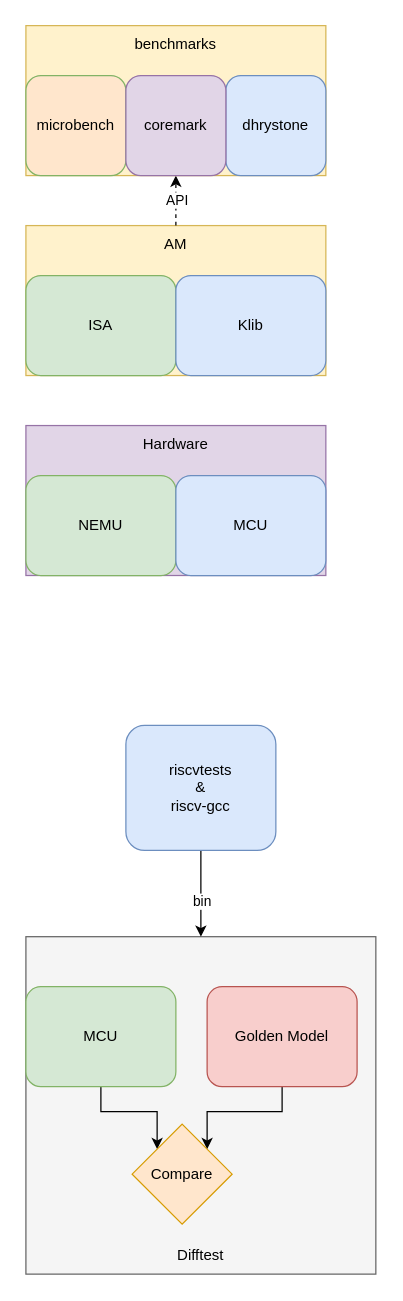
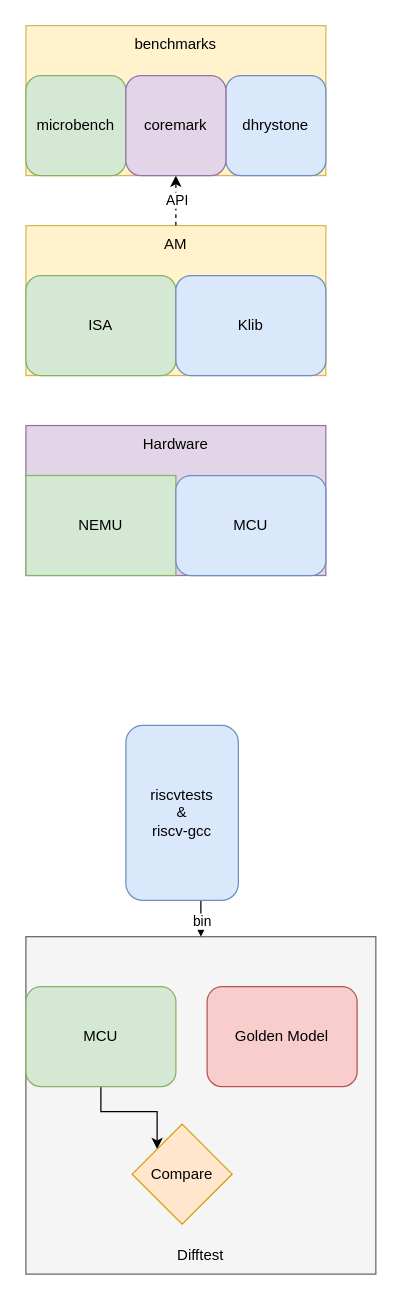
node "microbench": fillcolor #ffe6cc -> #d5e8d4
node "NEMU": shape rounded rectangle -> rectangle
node "riscvtests & riscv-gcc": size 150x125 -> 113x175
edge "Golden Model" -> "Compare": removed
